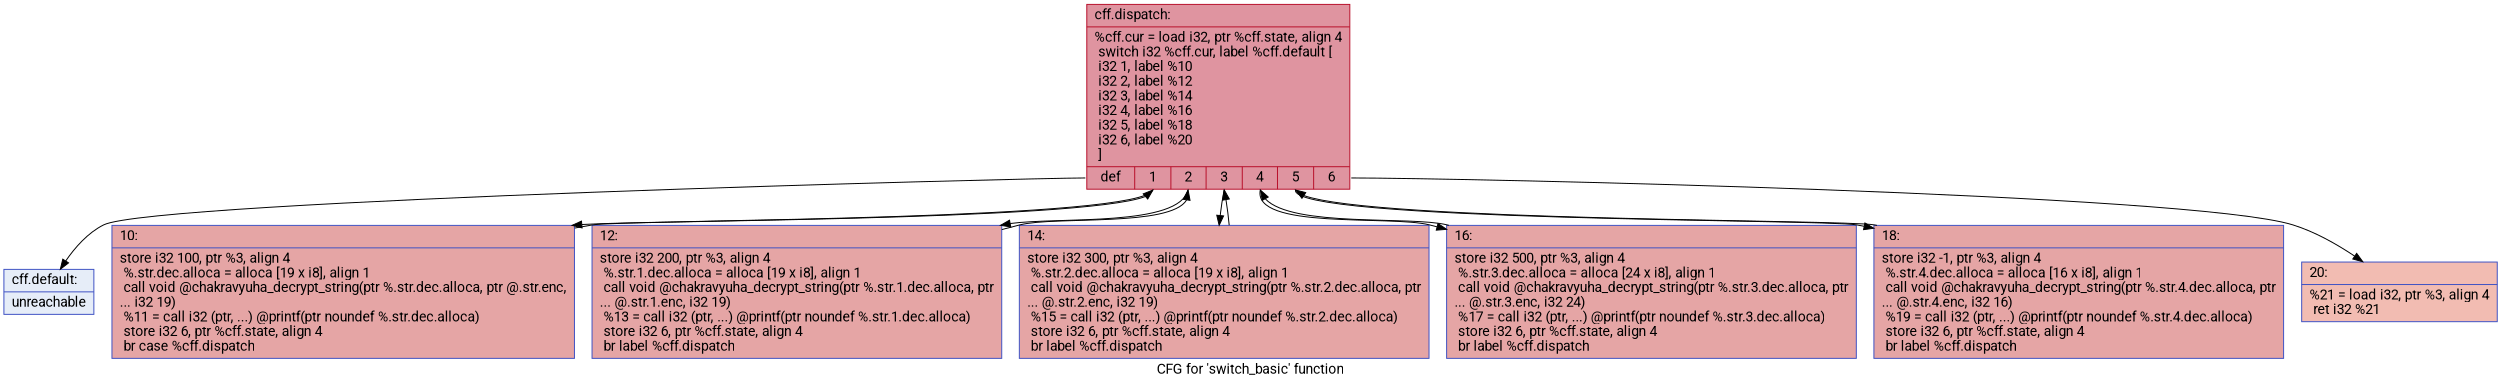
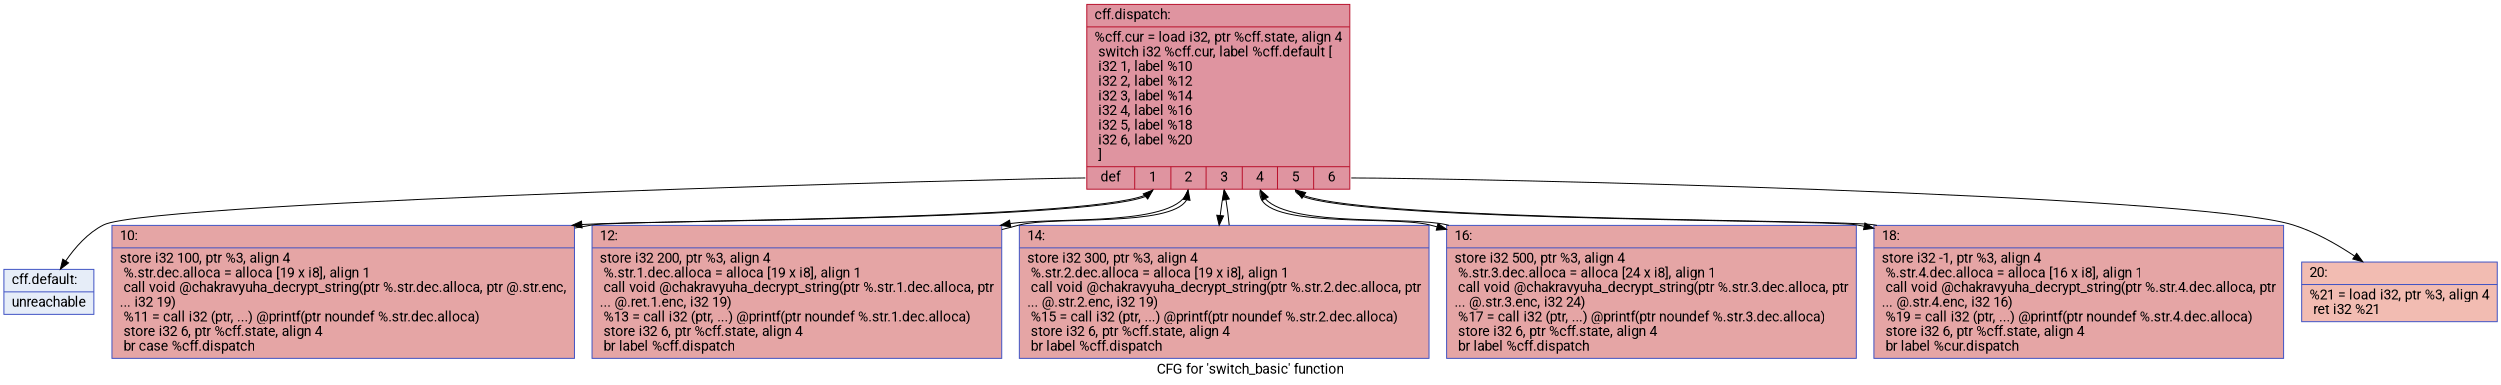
node "12:": text "... @.str.1.enc, i32 19)" -> "... @.ret.1.enc, i32 19)"
node "18:": text "br label %cff.dispatch" -> "br label %cur.dispatch"
